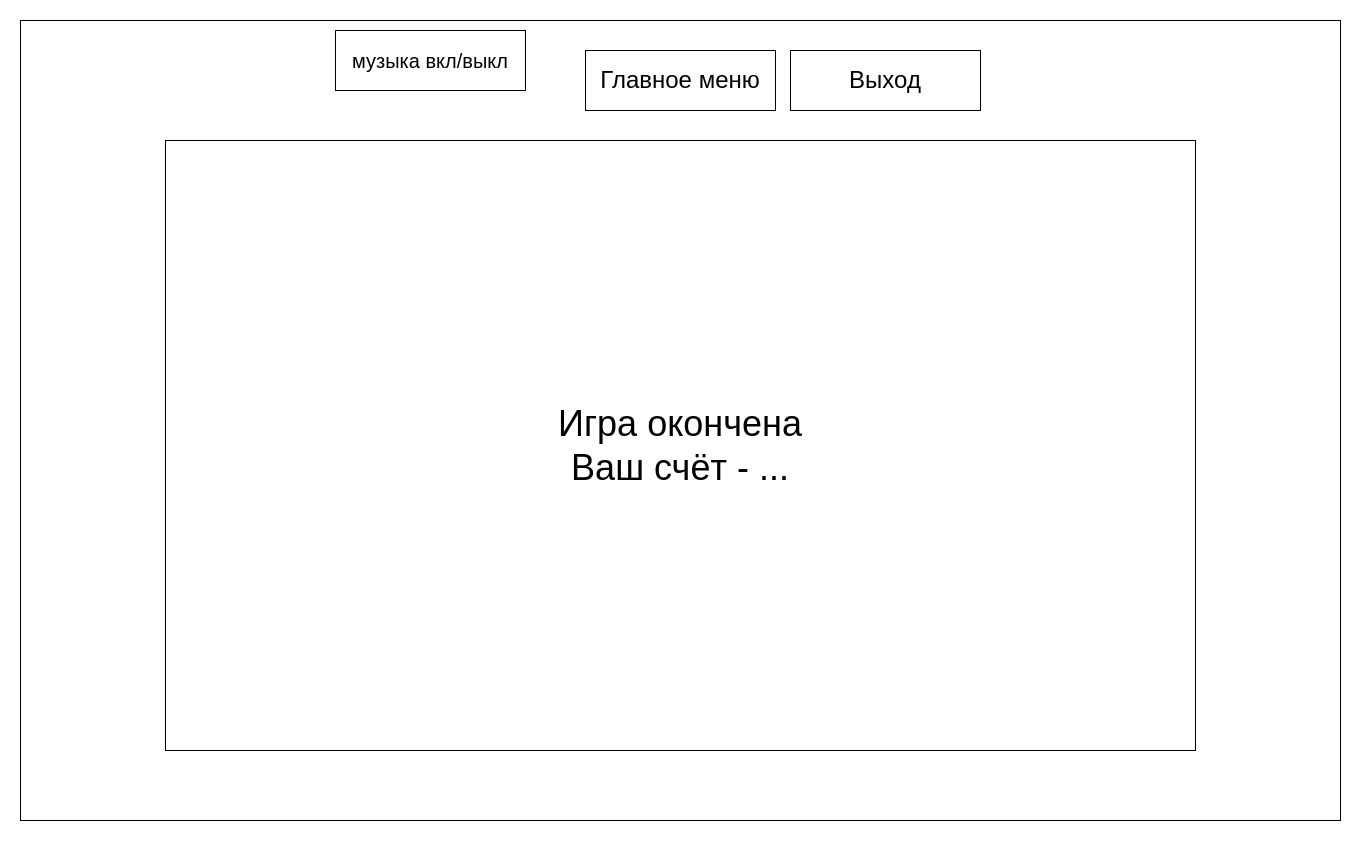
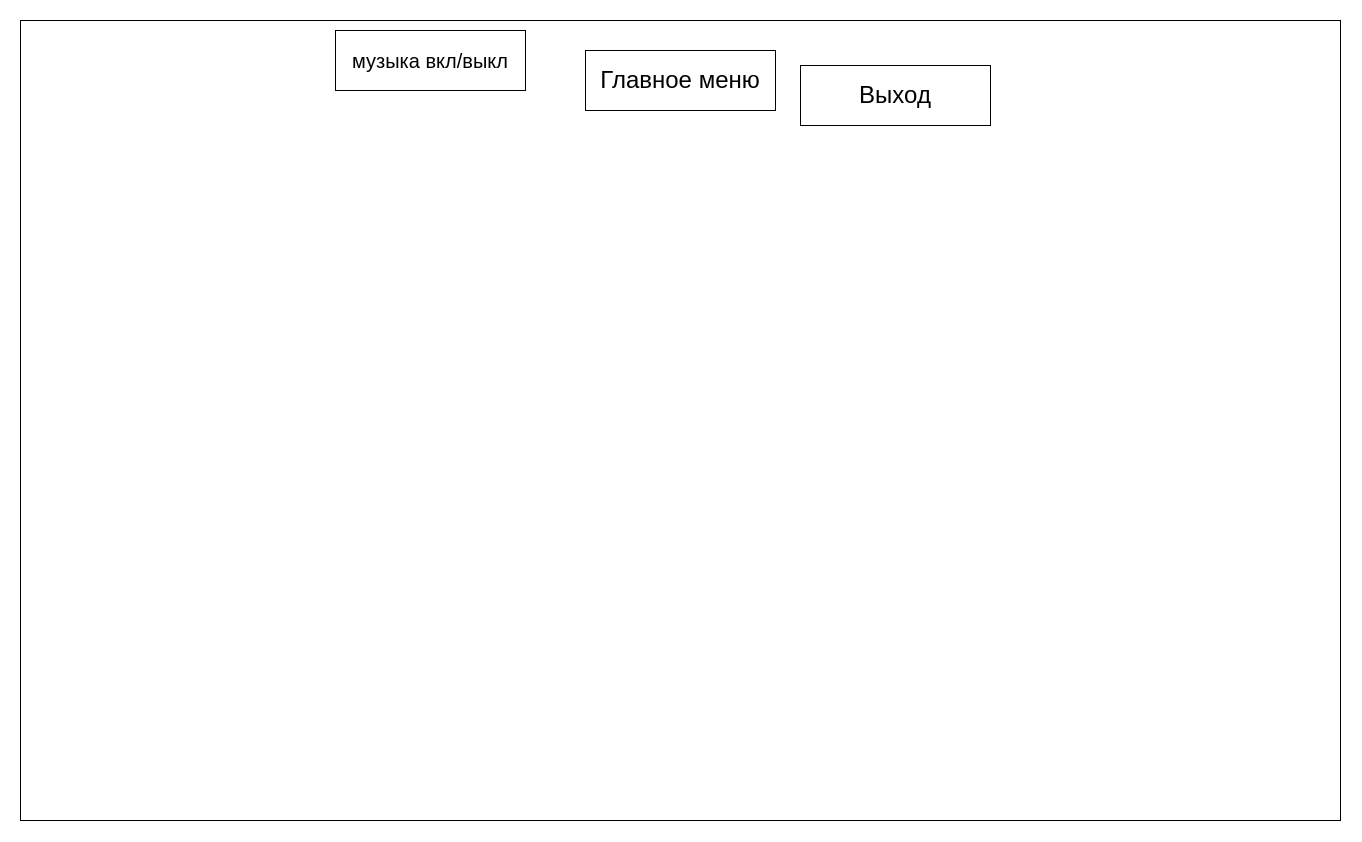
node "Выход": moved (886, 81) -> (896, 96)
node "Игра окончена Ваш счёт - ...": removed
